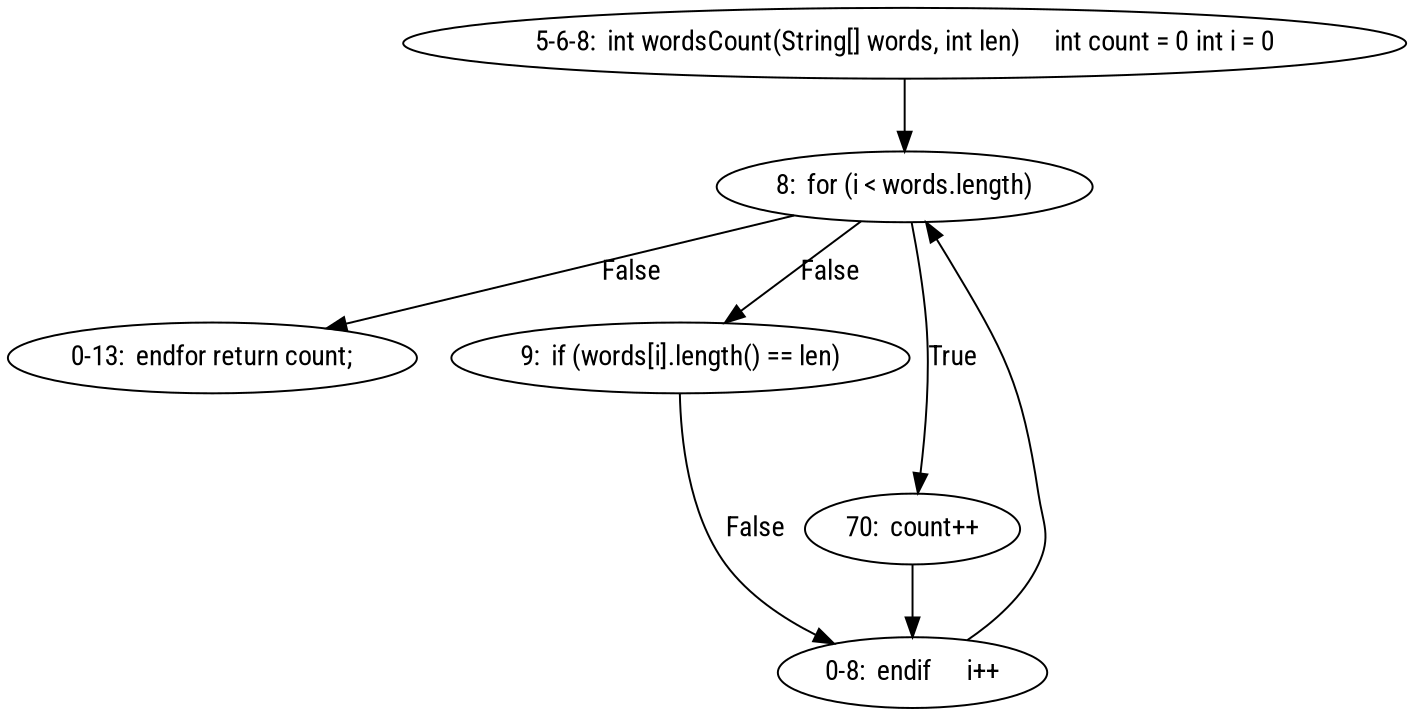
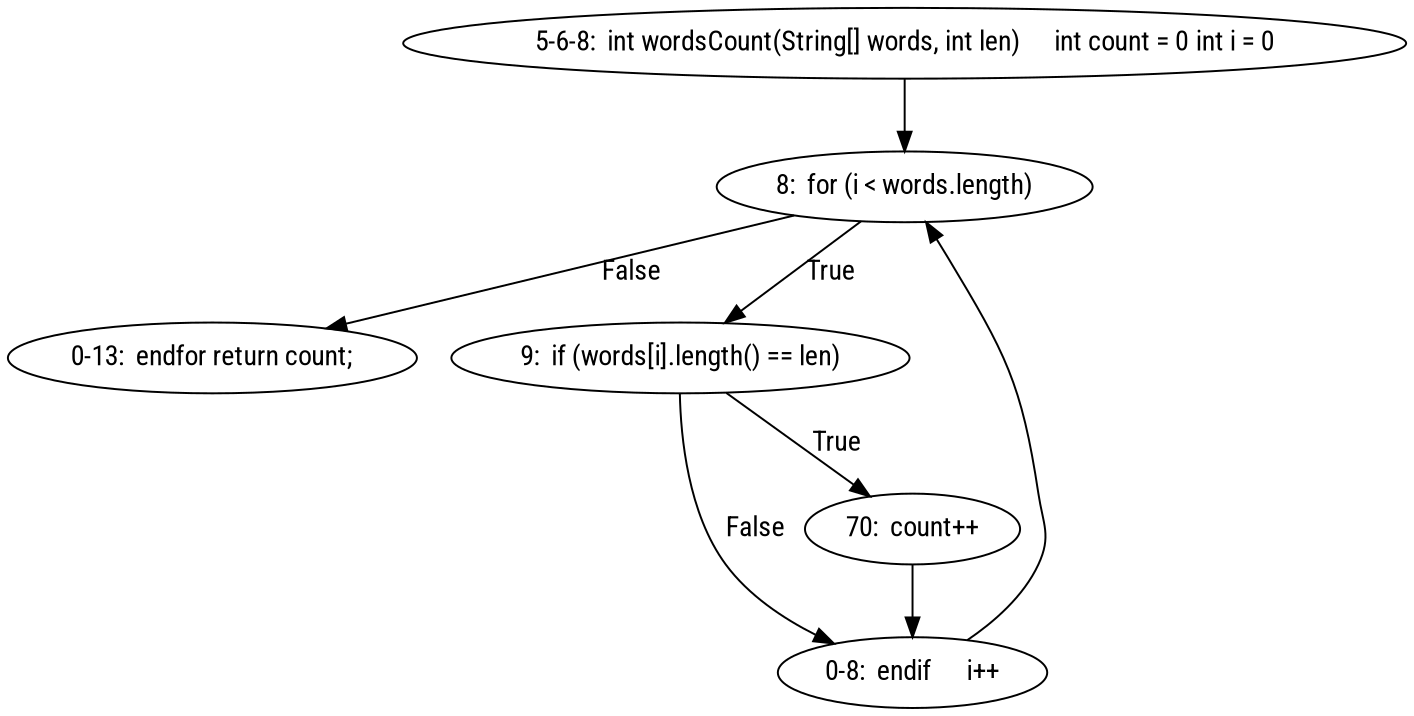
edge "8:  for (i < words.length)" -> "9:  if (words[i].length() == len)": label "False" -> "True"
edge "8:  for (i < words.length)" -> "70:  count++": now "9:  if (words[i].length() == len)" -> "70:  count++"
